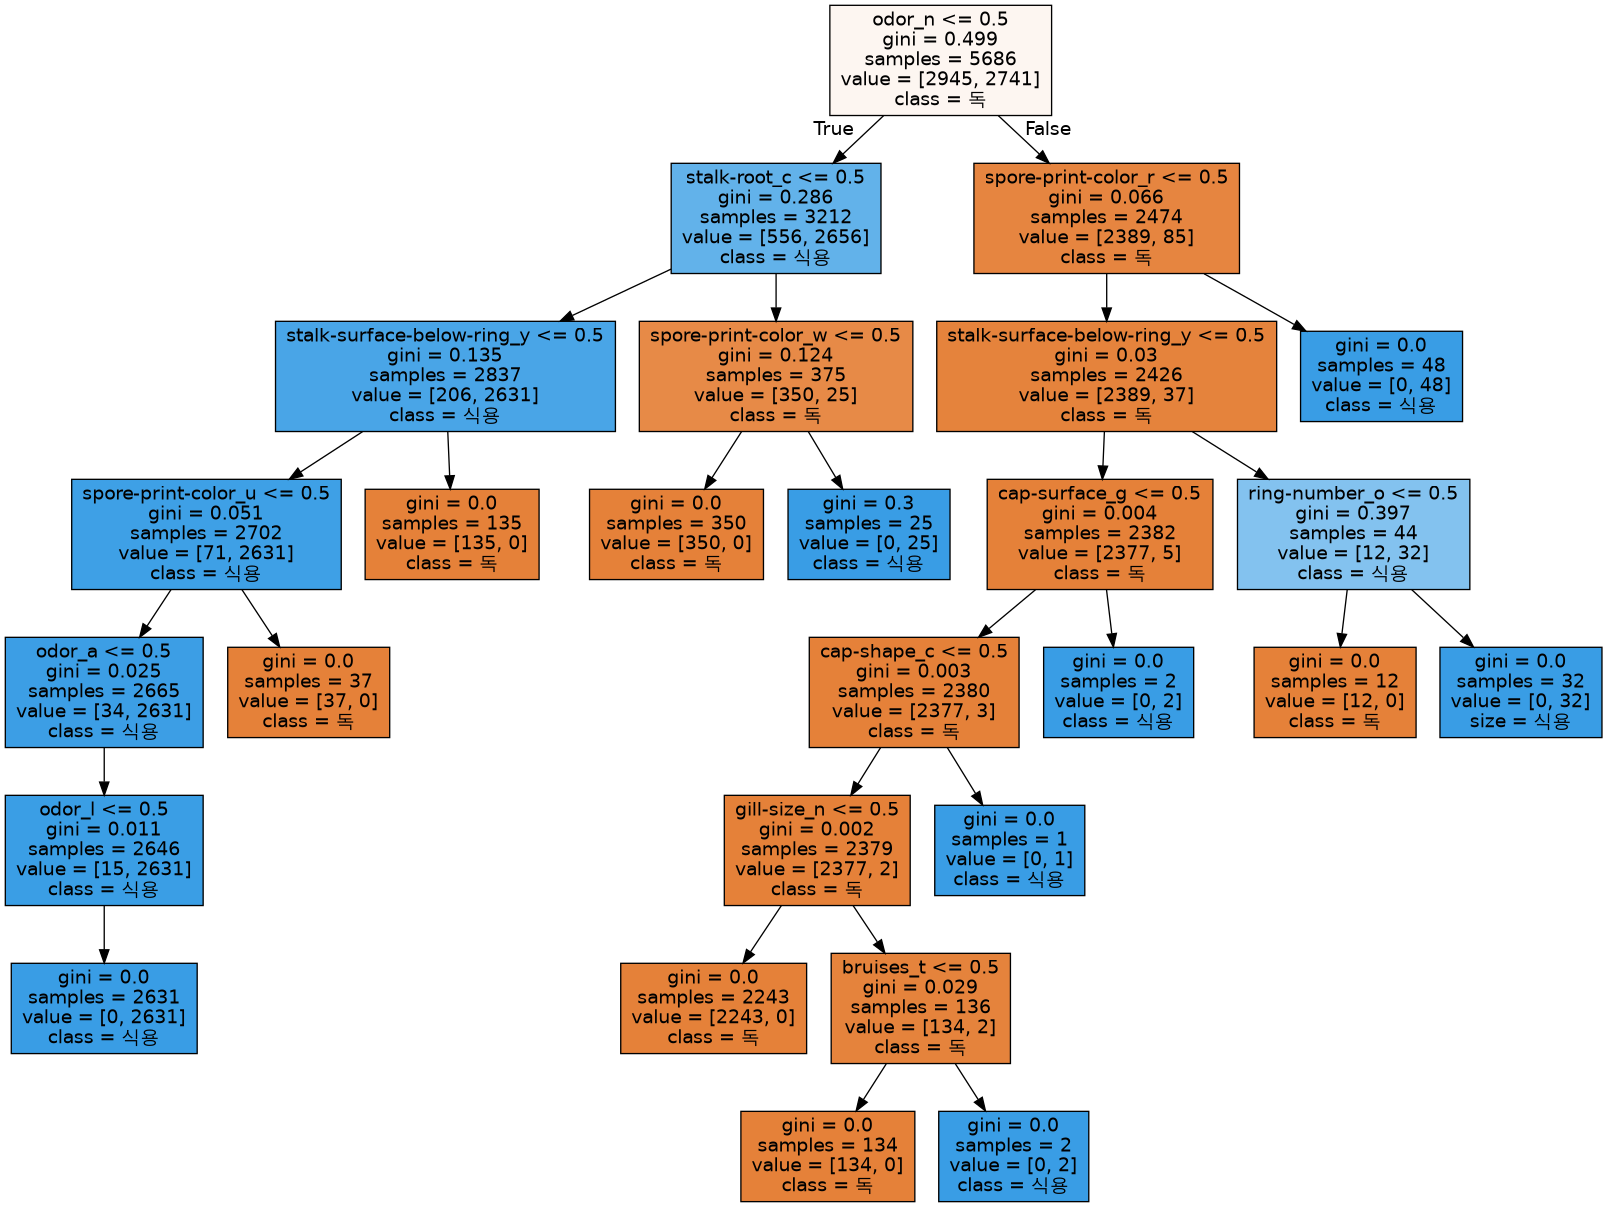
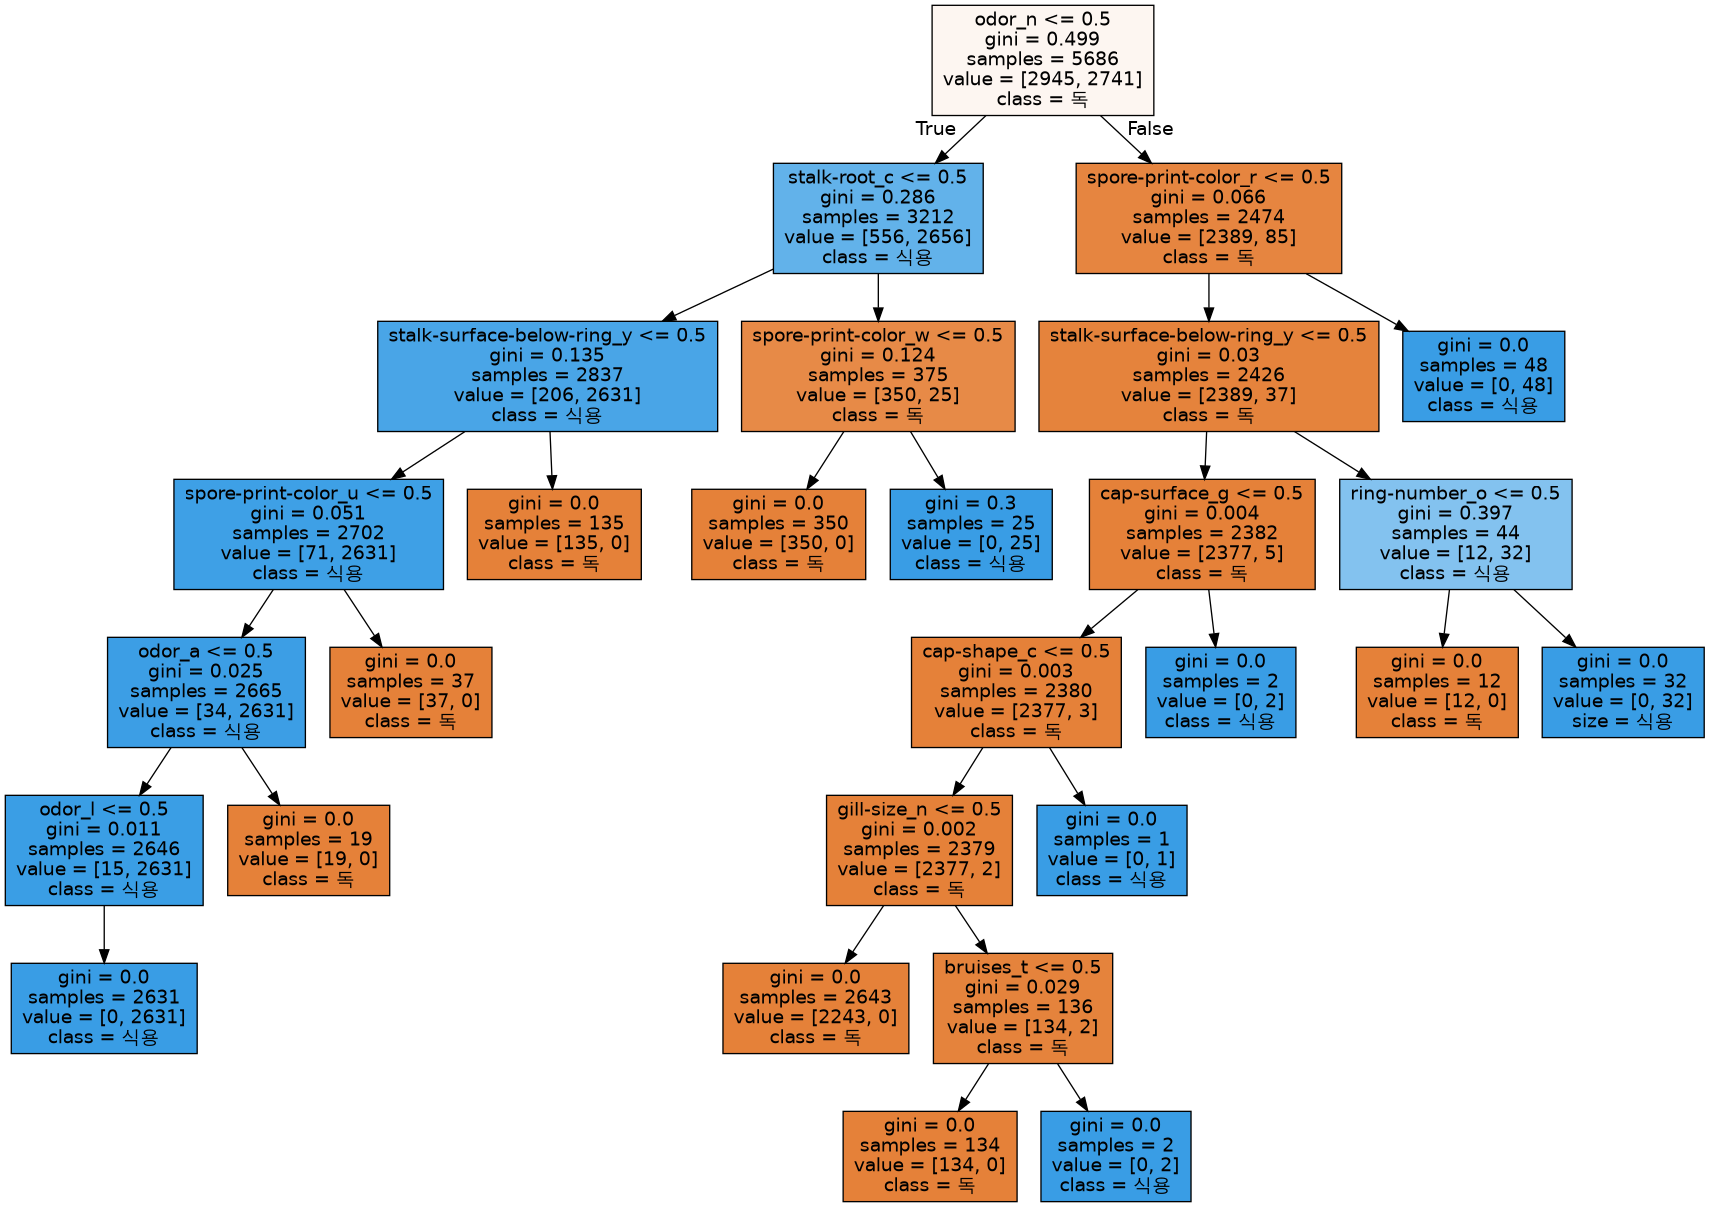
node "gini = 0.0 samples = 19 value = [19, 0] class = 독": added
node "gini = 0.0 samples = 2243 value = [2243, 0] class = 독": label "gini = 0.0 samples = 2243 value = [2243, 0] class = 독" -> "gini = 0.0 samples = 2643 value = [2243, 0] class = 독"
